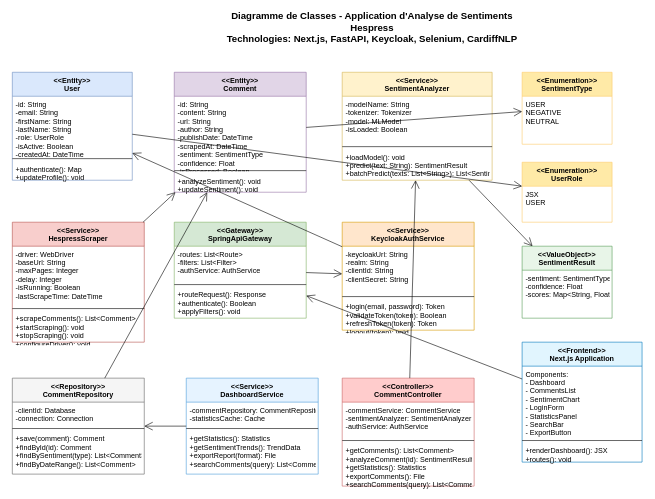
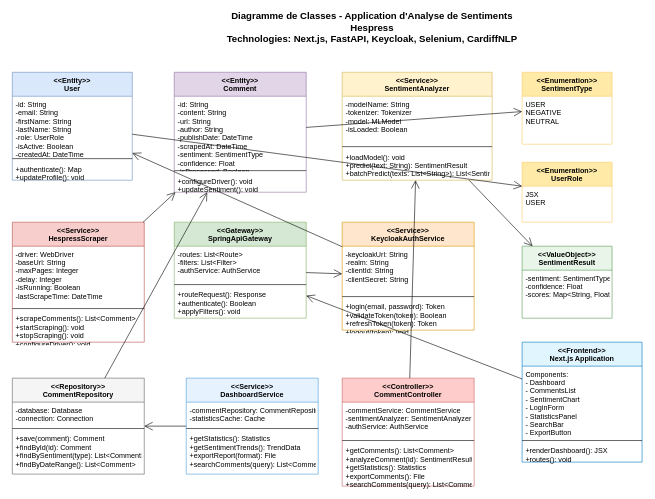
node "+analyzeSentiment(): void +updateSentiment(): void": label "+analyzeSentiment(): void +updateSentiment(): void" -> "+configureDriver(): void +updateSentiment(): void"
node "-clientId: Database -connection: Connection": label "-clientId: Database -connection: Connection" -> "-database: Database -connection: Connection"
